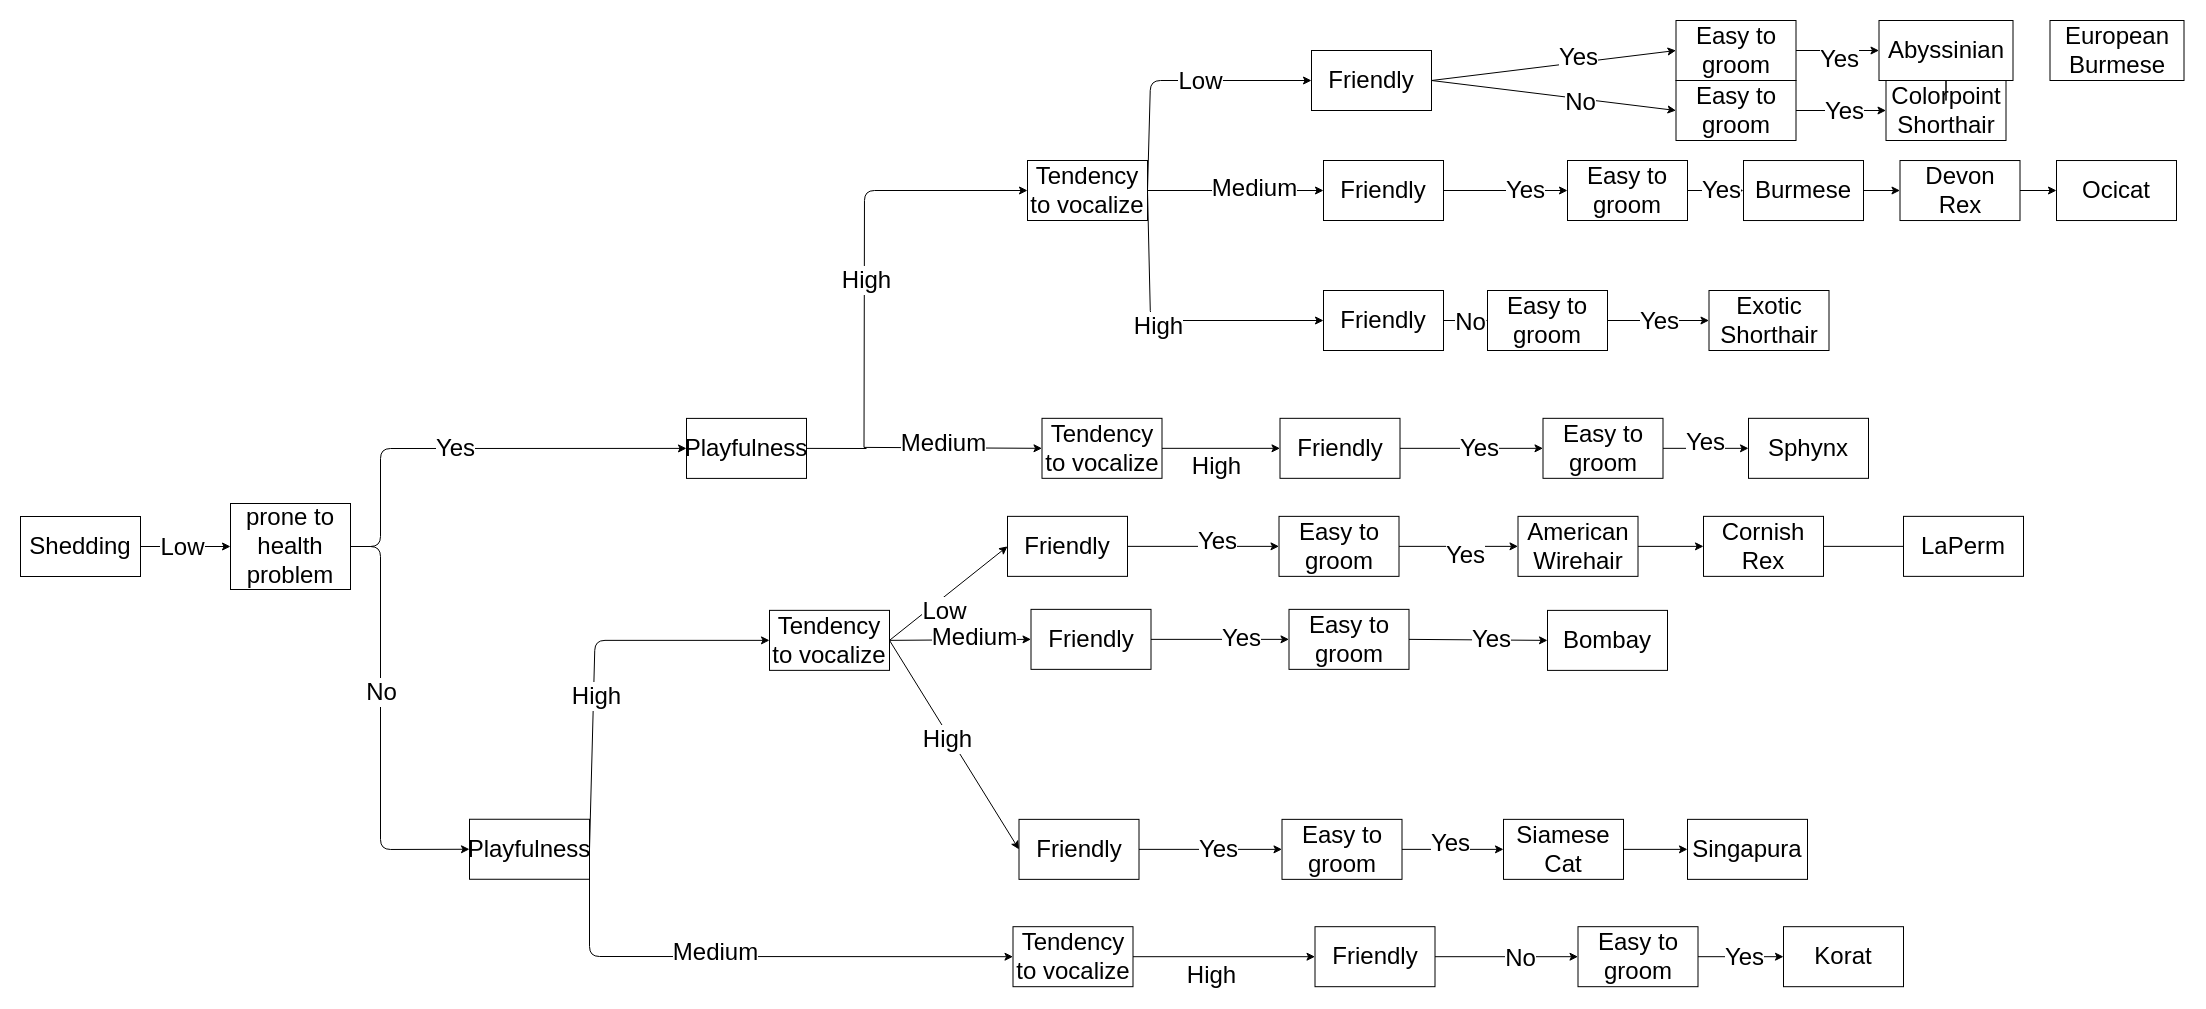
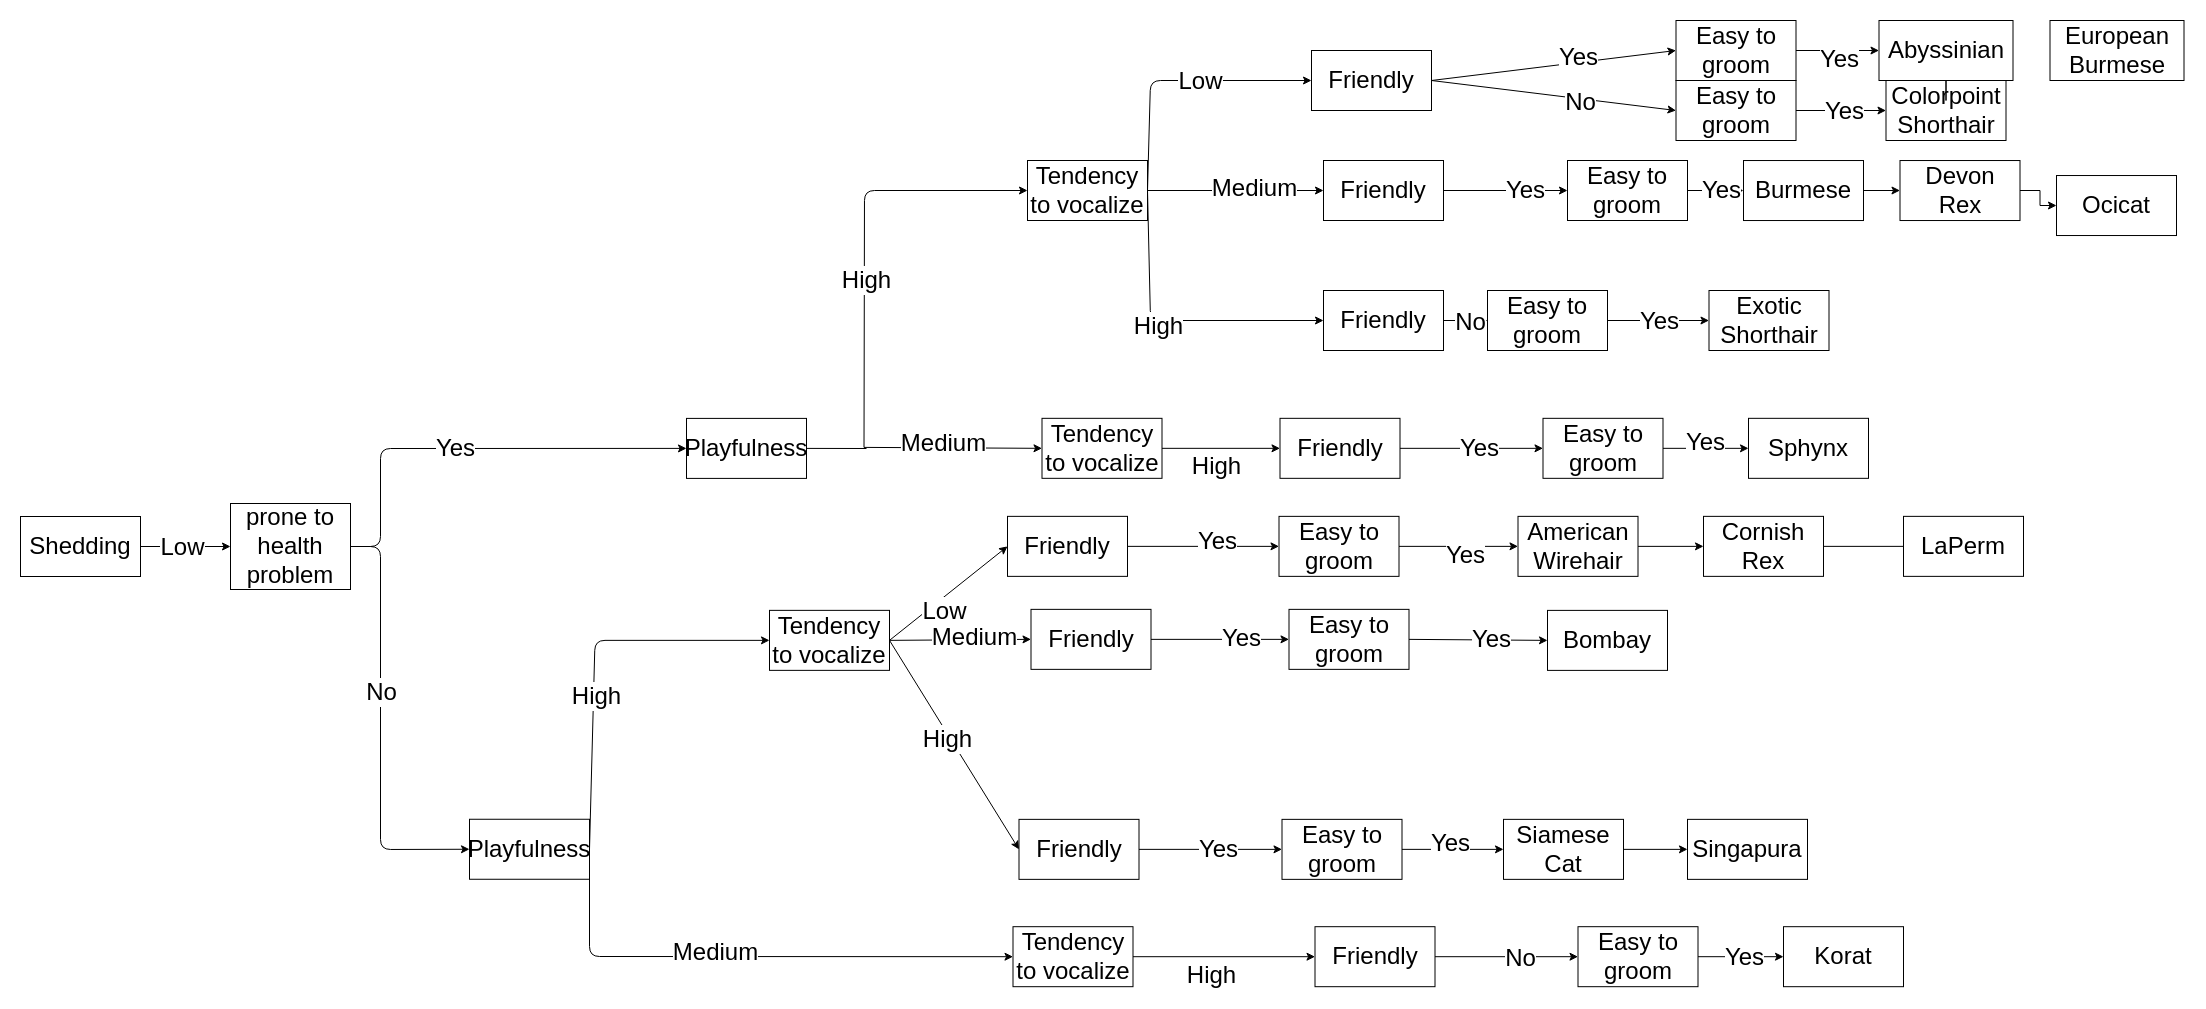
node "Ocicat": moved (2117, 191) -> (2117, 206)
